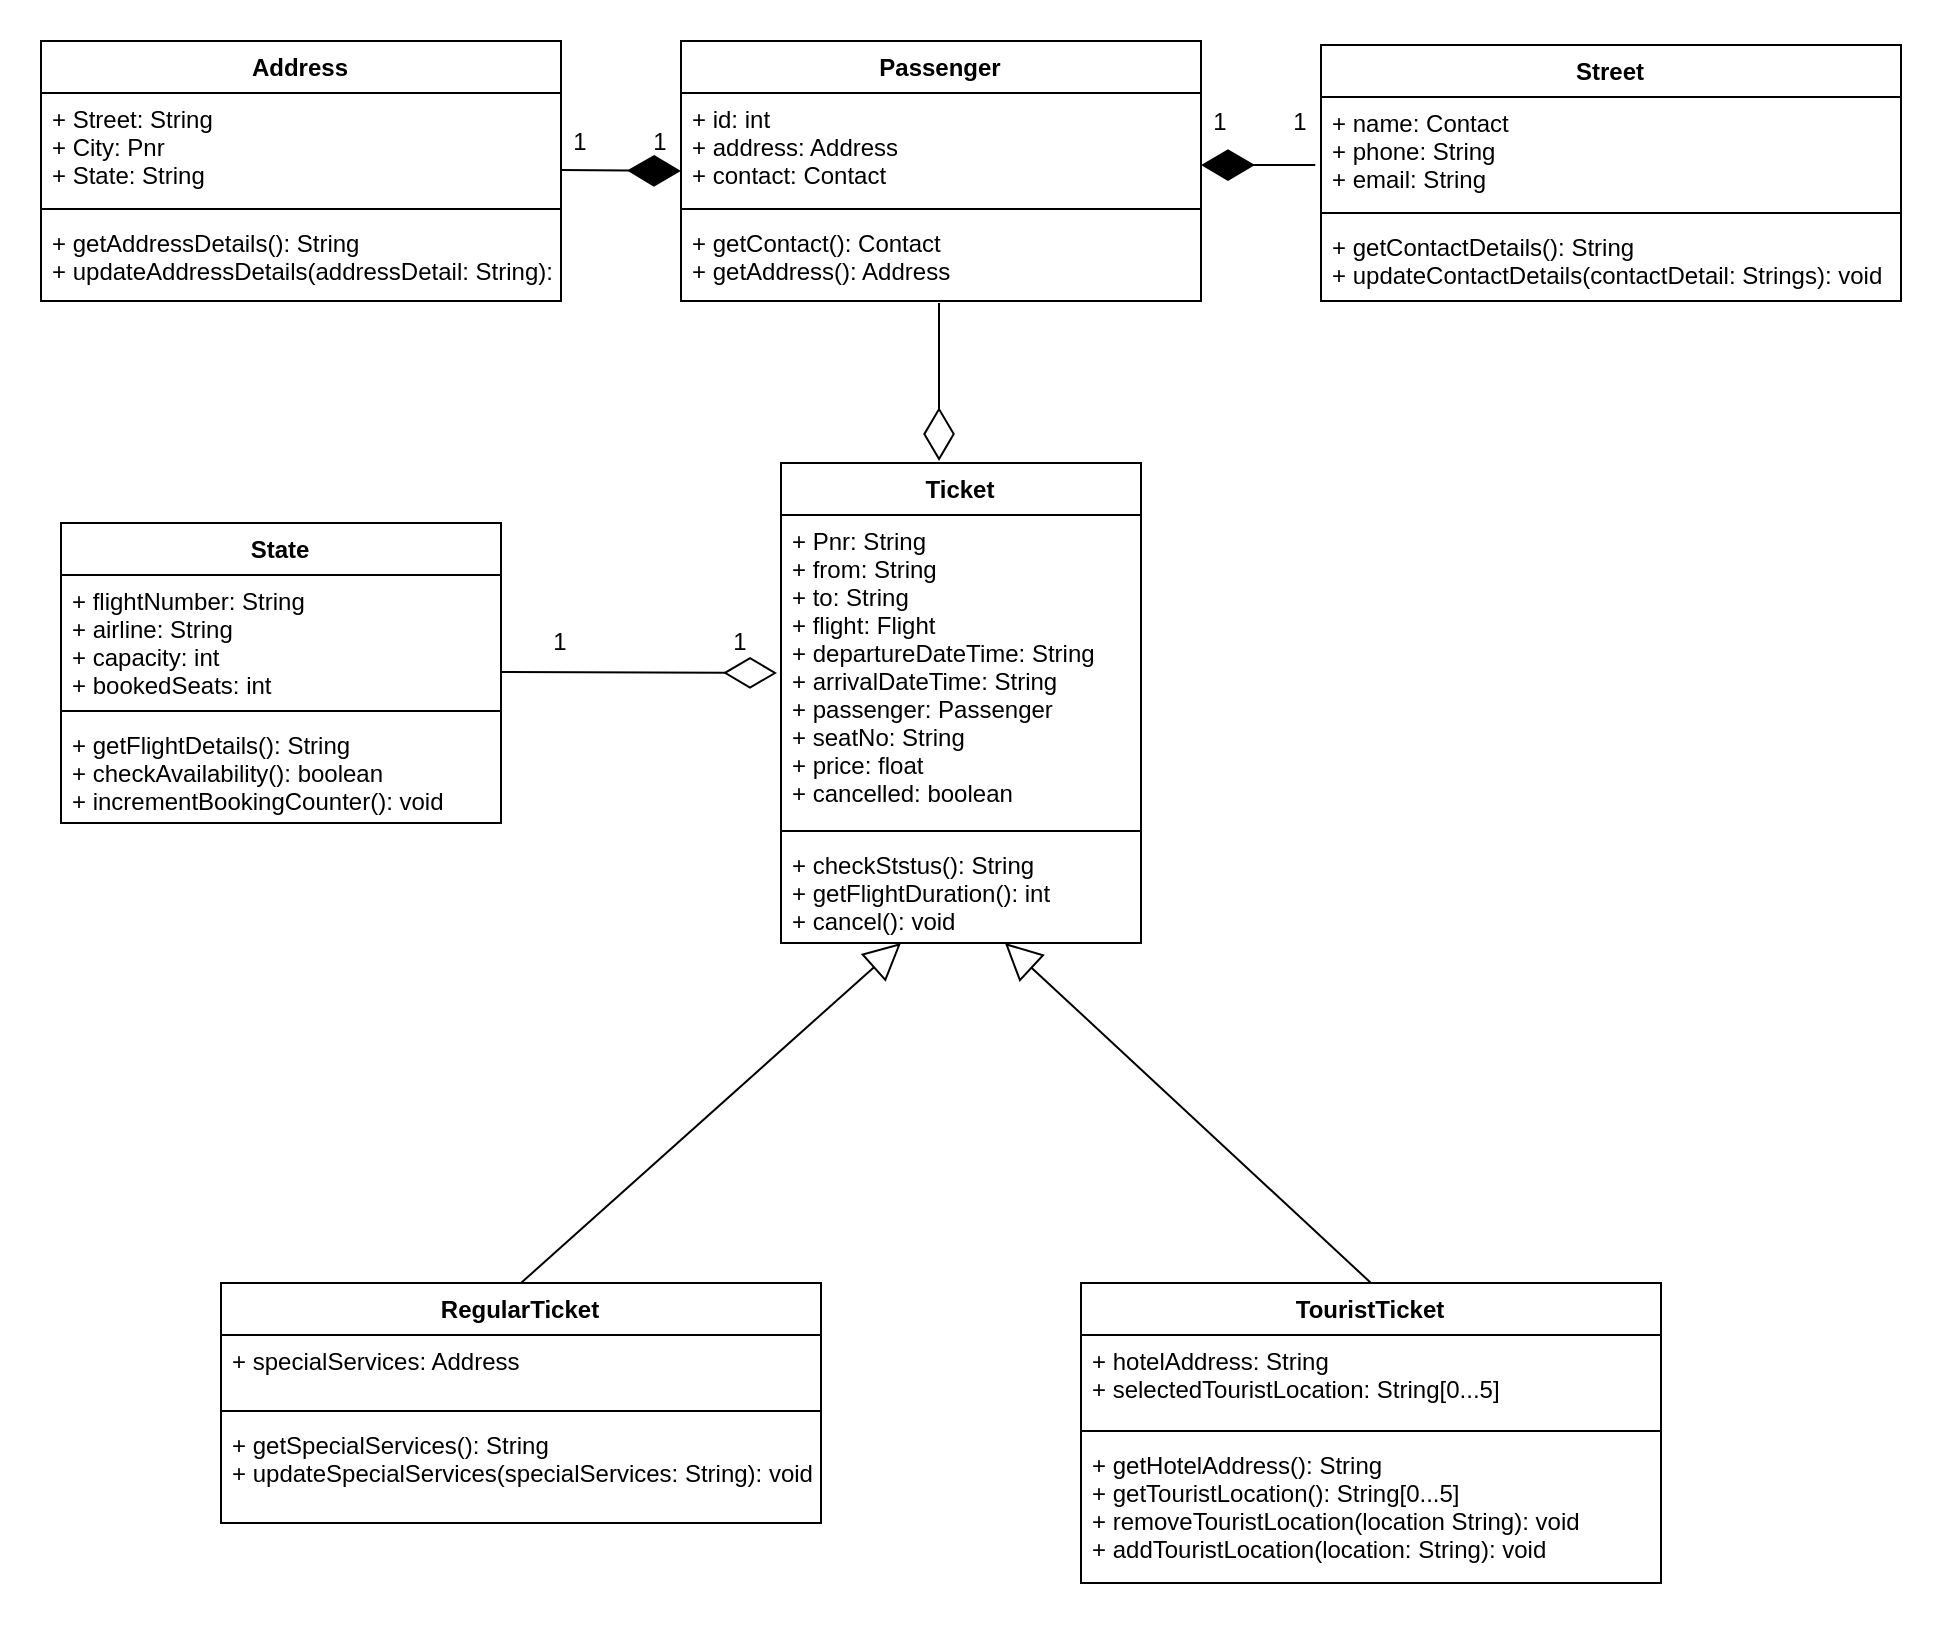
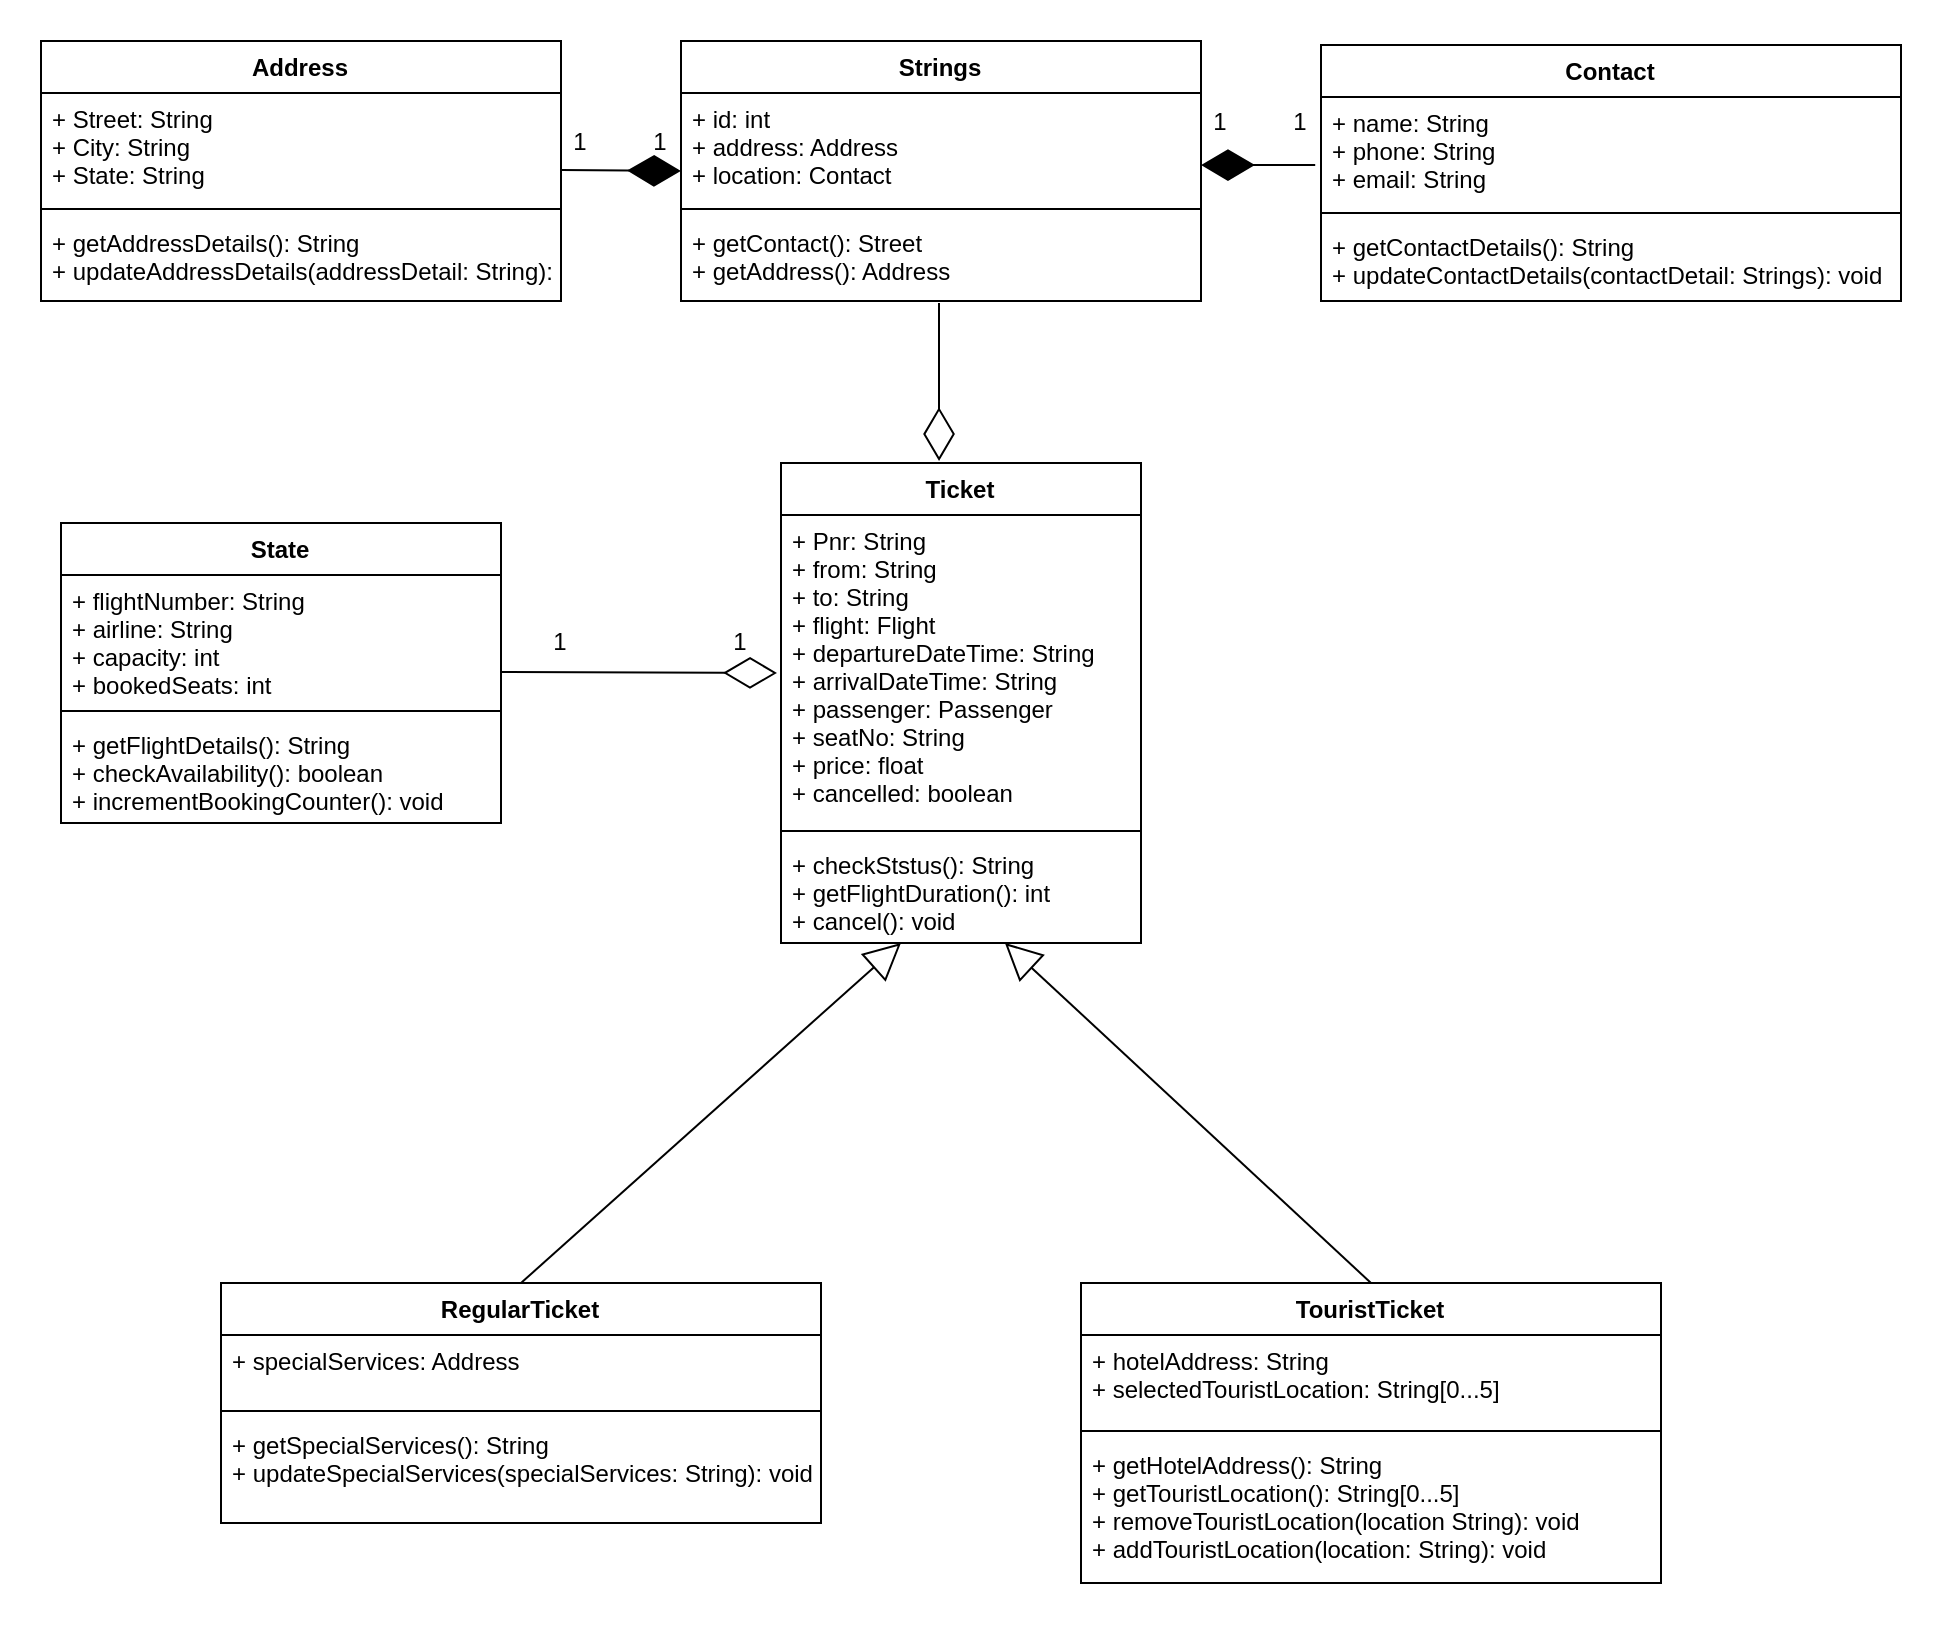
node "Passenger": label "Passenger" -> "Strings"
node "Street": label "Street" -> "Contact"
node "+ Street: String + City: Pnr + State: String": label "+ Street: String + City: Pnr + State: String" -> "+ Street: String + City: String + State: String"
node "+ id: int + address: Address + contact: Contact": label "+ id: int + address: Address + contact: Contact" -> "+ id: int + address: Address + location: Contact"
node "+ name: Contact + phone: String + email: String": label "+ name: Contact + phone: String + email: String" -> "+ name: String + phone: String + email: String"
node "+ getContact(): Contact + getAddress(): Address": label "+ getContact(): Contact + getAddress(): Address" -> "+ getContact(): Street + getAddress(): Address"
